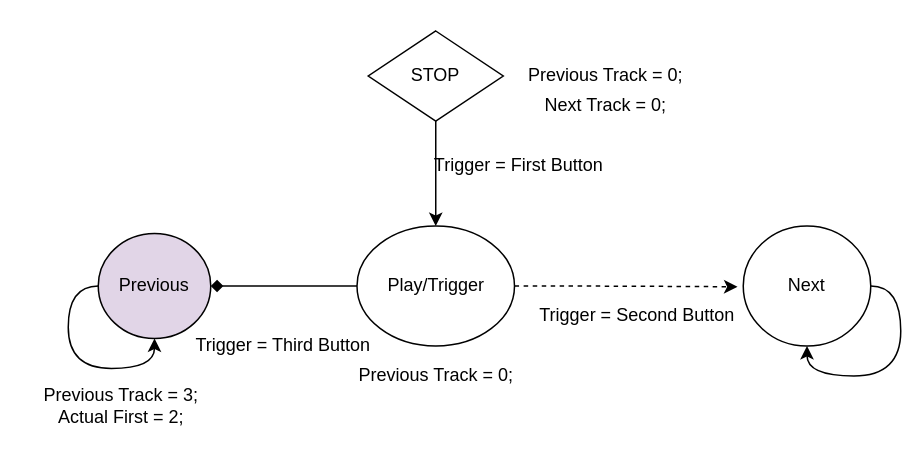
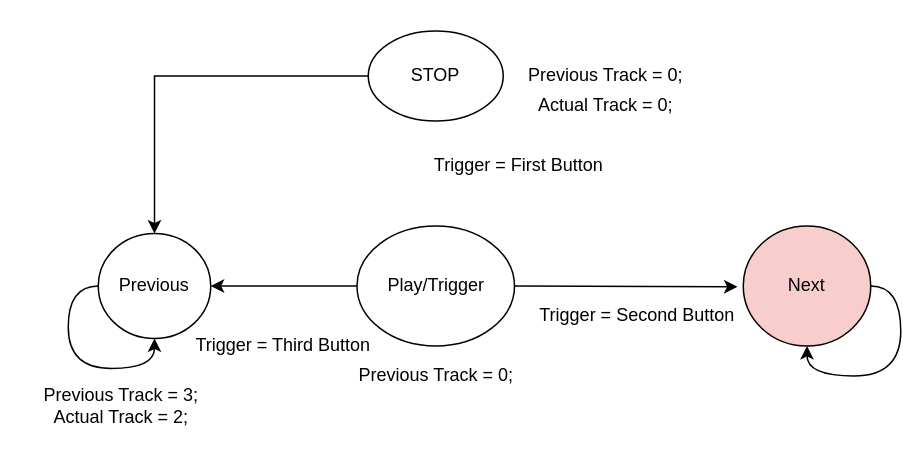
node "STOP": shape diamond -> ellipse
node "Next Track = 0;": label "Next Track = 0;" -> "Actual Track = 0;"
edge "STOP" -> "Play/Trigger": now "STOP" -> "Previous"
node "Previous": fillcolor #e1d5e7 -> #ffffff
edge "Play/Trigger" -> "Previous": arrowhead diamond -> classic
edge "Play/Trigger" -> "Next": style dashed -> solid
node "Next": fillcolor #ffffff -> #f8cecc
node "Previous Track = 3; Actual First = 2;": label "Previous Track = 3; Actual First = 2;" -> "Previous Track = 3; Actual Track = 2;"
